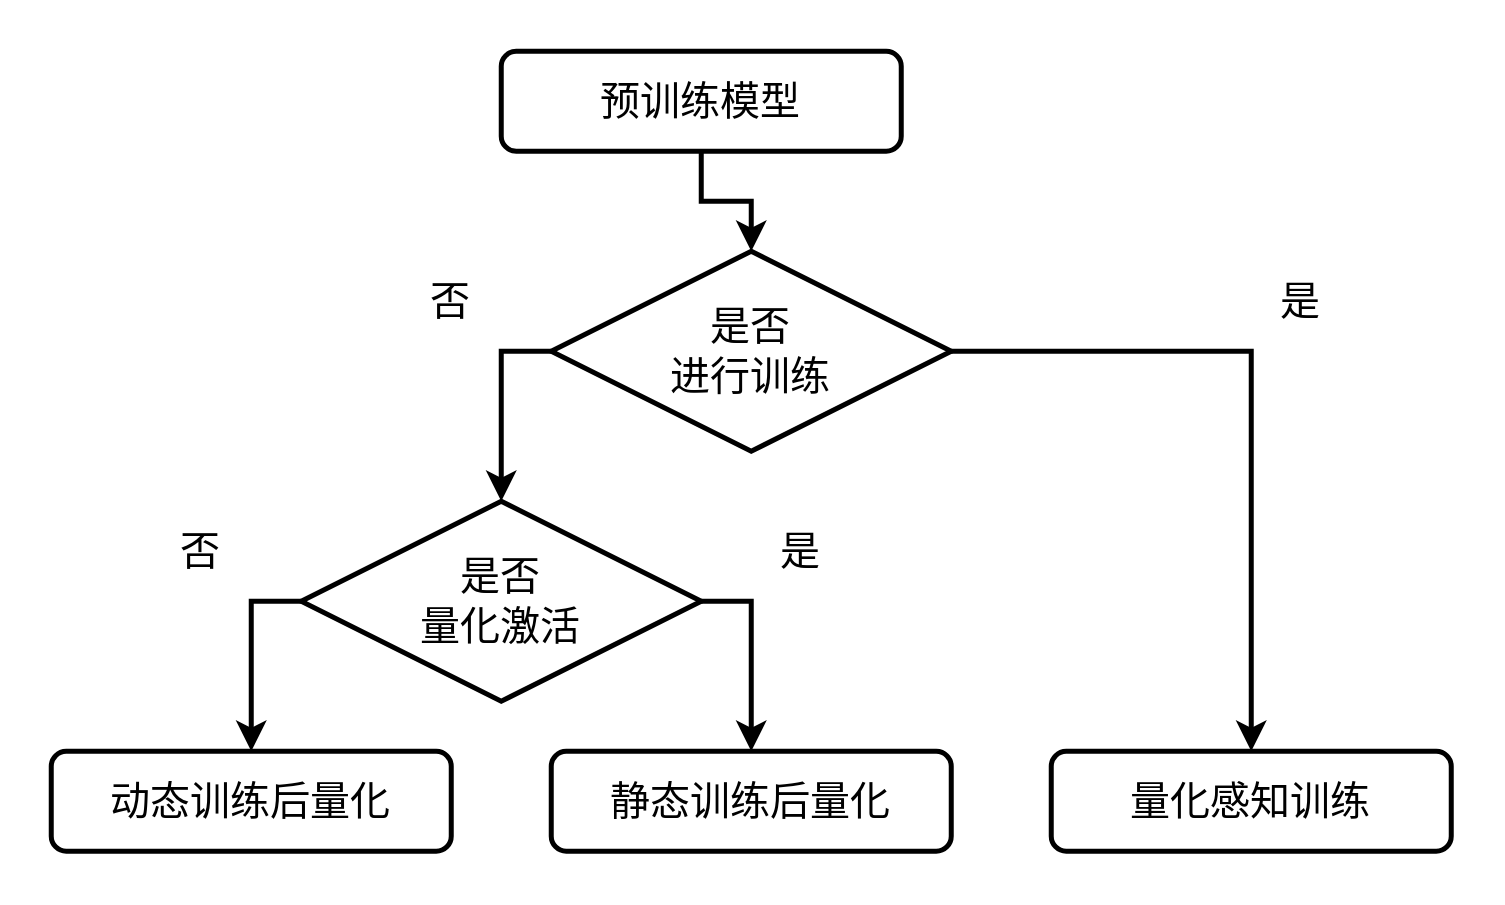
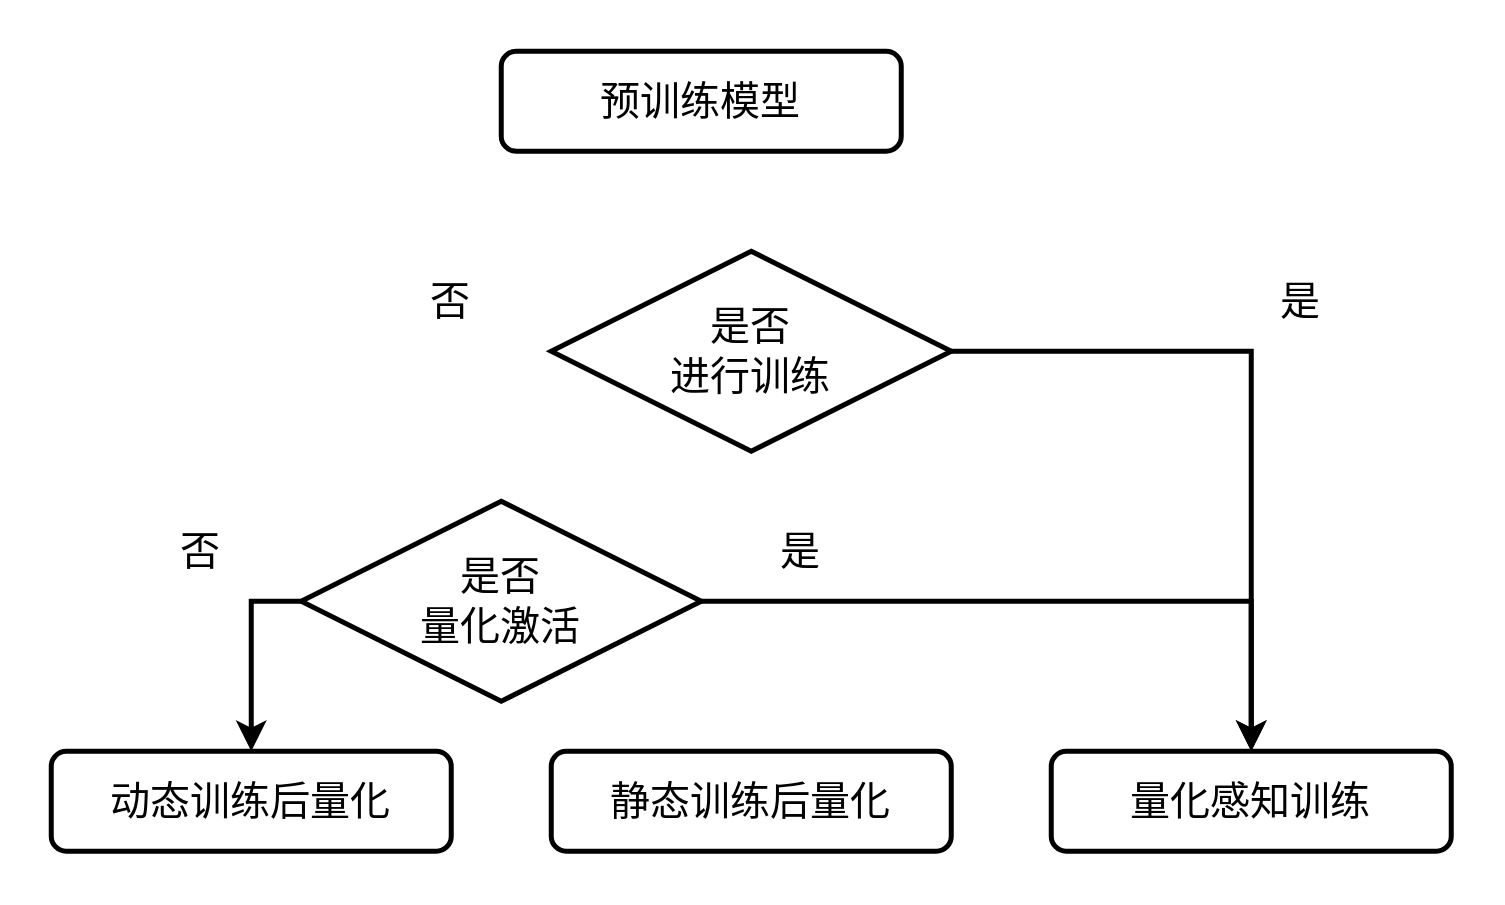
edge "预训练模型" -> "是否 进行训练": removed
edge "是否 进行训练" -> "是否 量化激活": removed
edge "是否 量化激活" -> "静态训练后量化": now "是否 量化激活" -> "量化感知训练"
